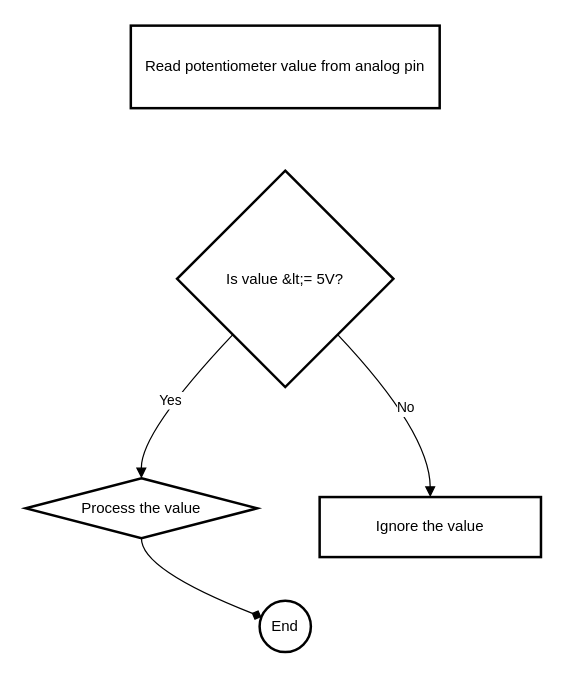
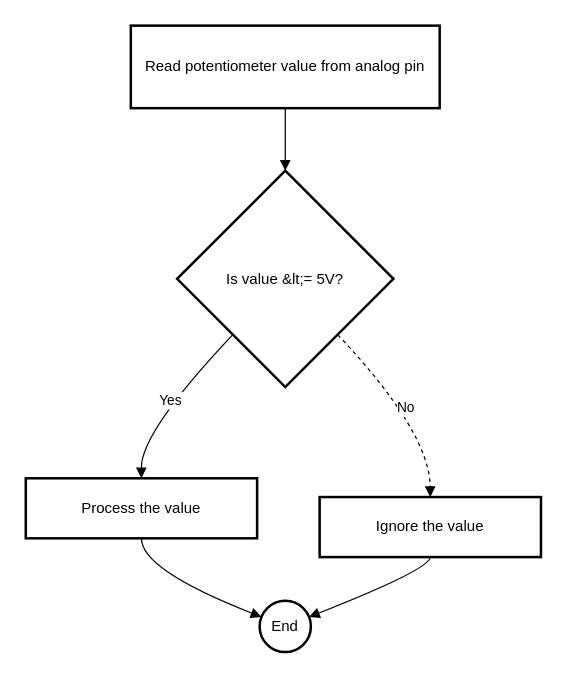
edge "Read potentiometer value from analog pin" -> "Is value &lt;= 5V?": added
edge "Is value &lt;= 5V?" -> "Ignore the value": style solid -> dashed
node "Process the value": shape diamond -> rectangle
edge "Ignore the value" -> "End": added
edge "Process the value" -> "End": arrowhead diamond -> block
